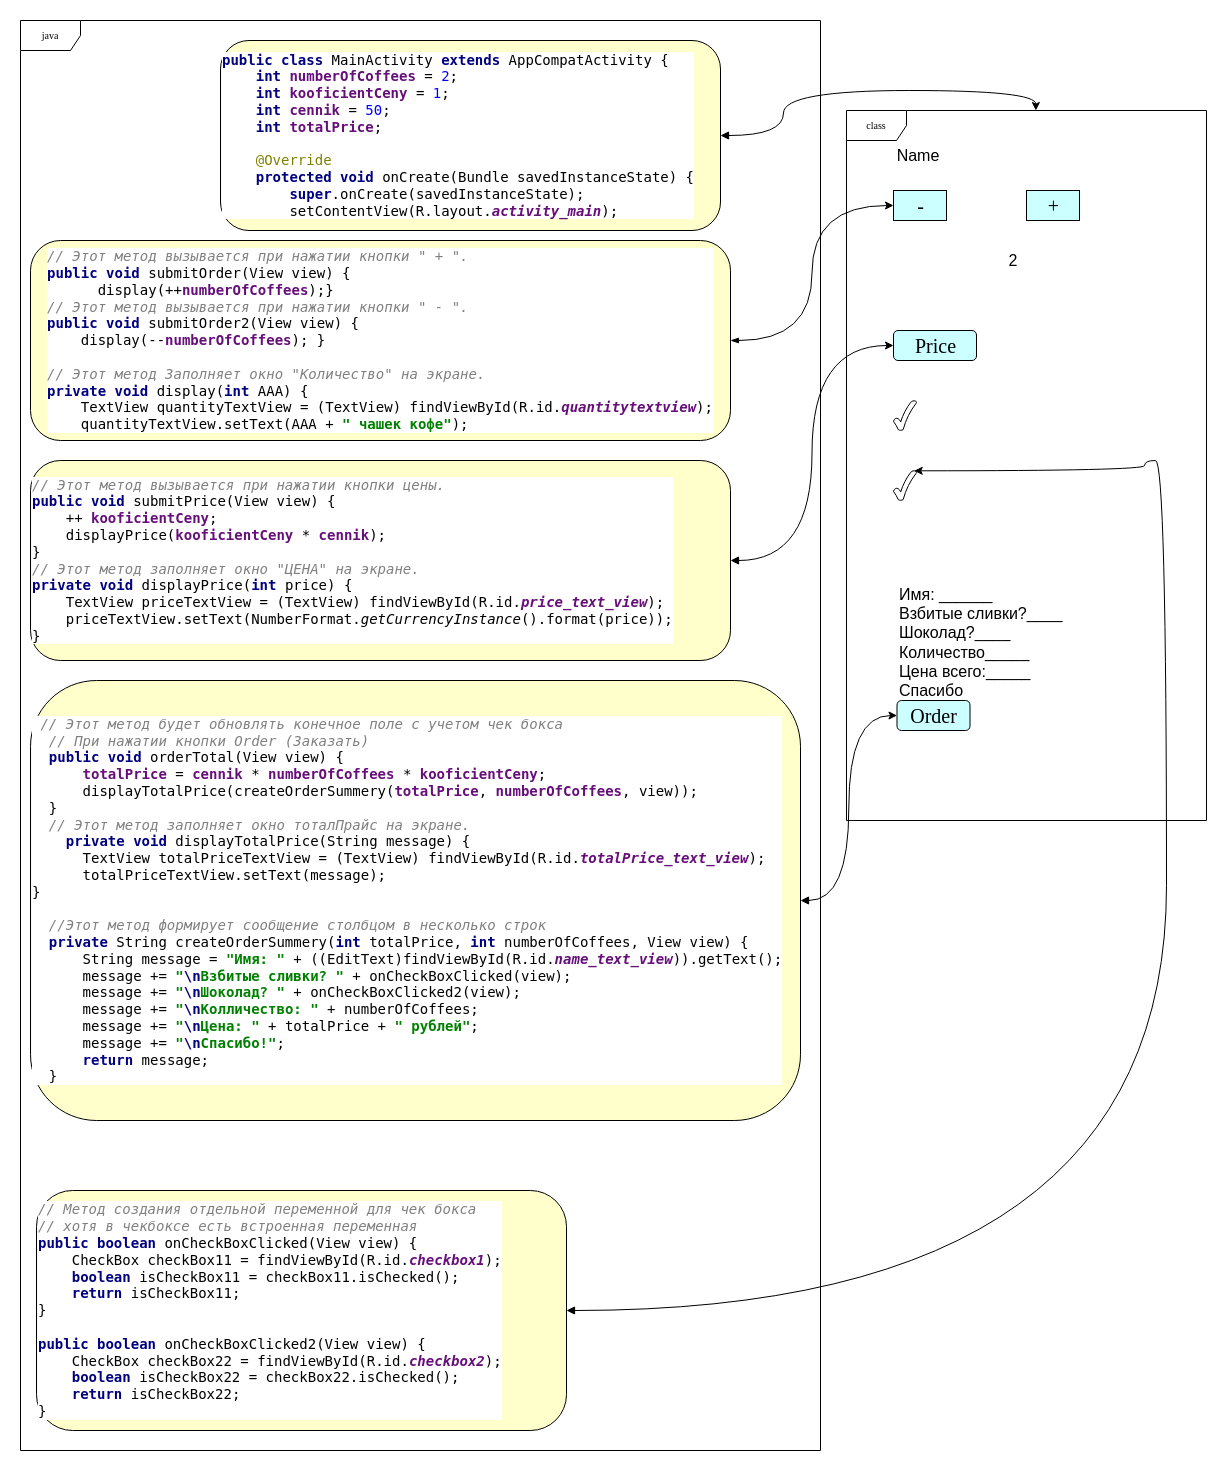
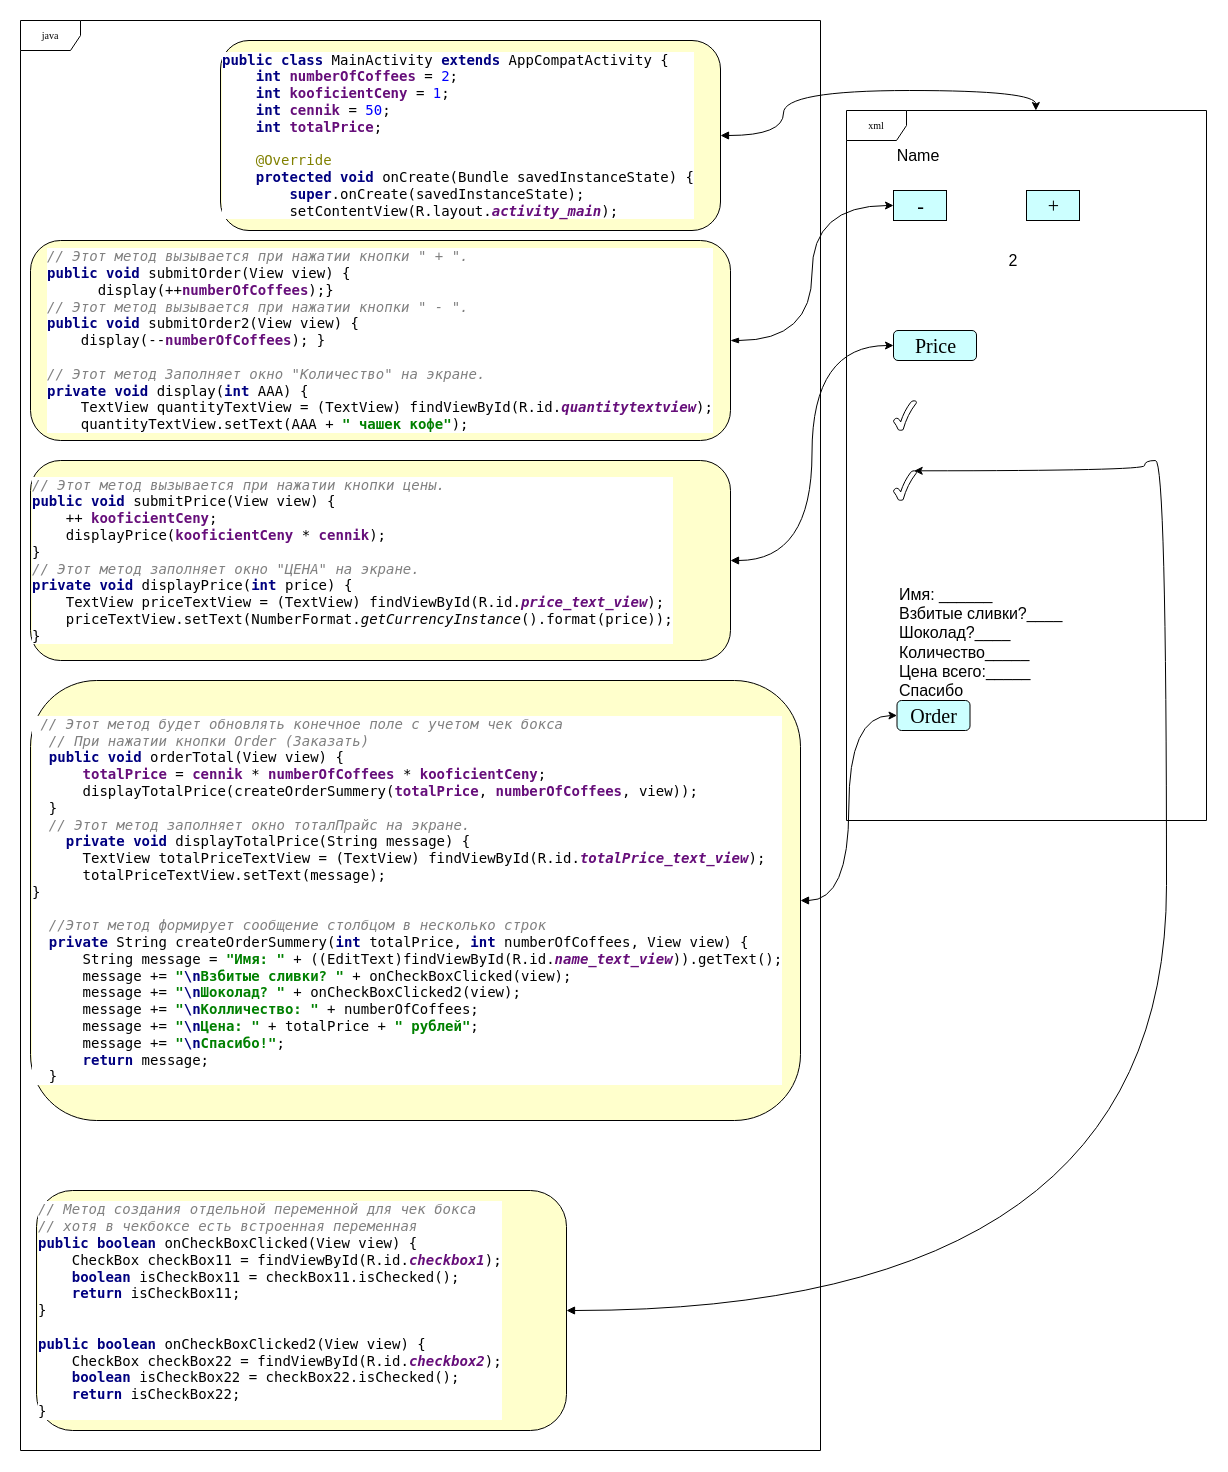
node "class": label "class" -> "xml"
